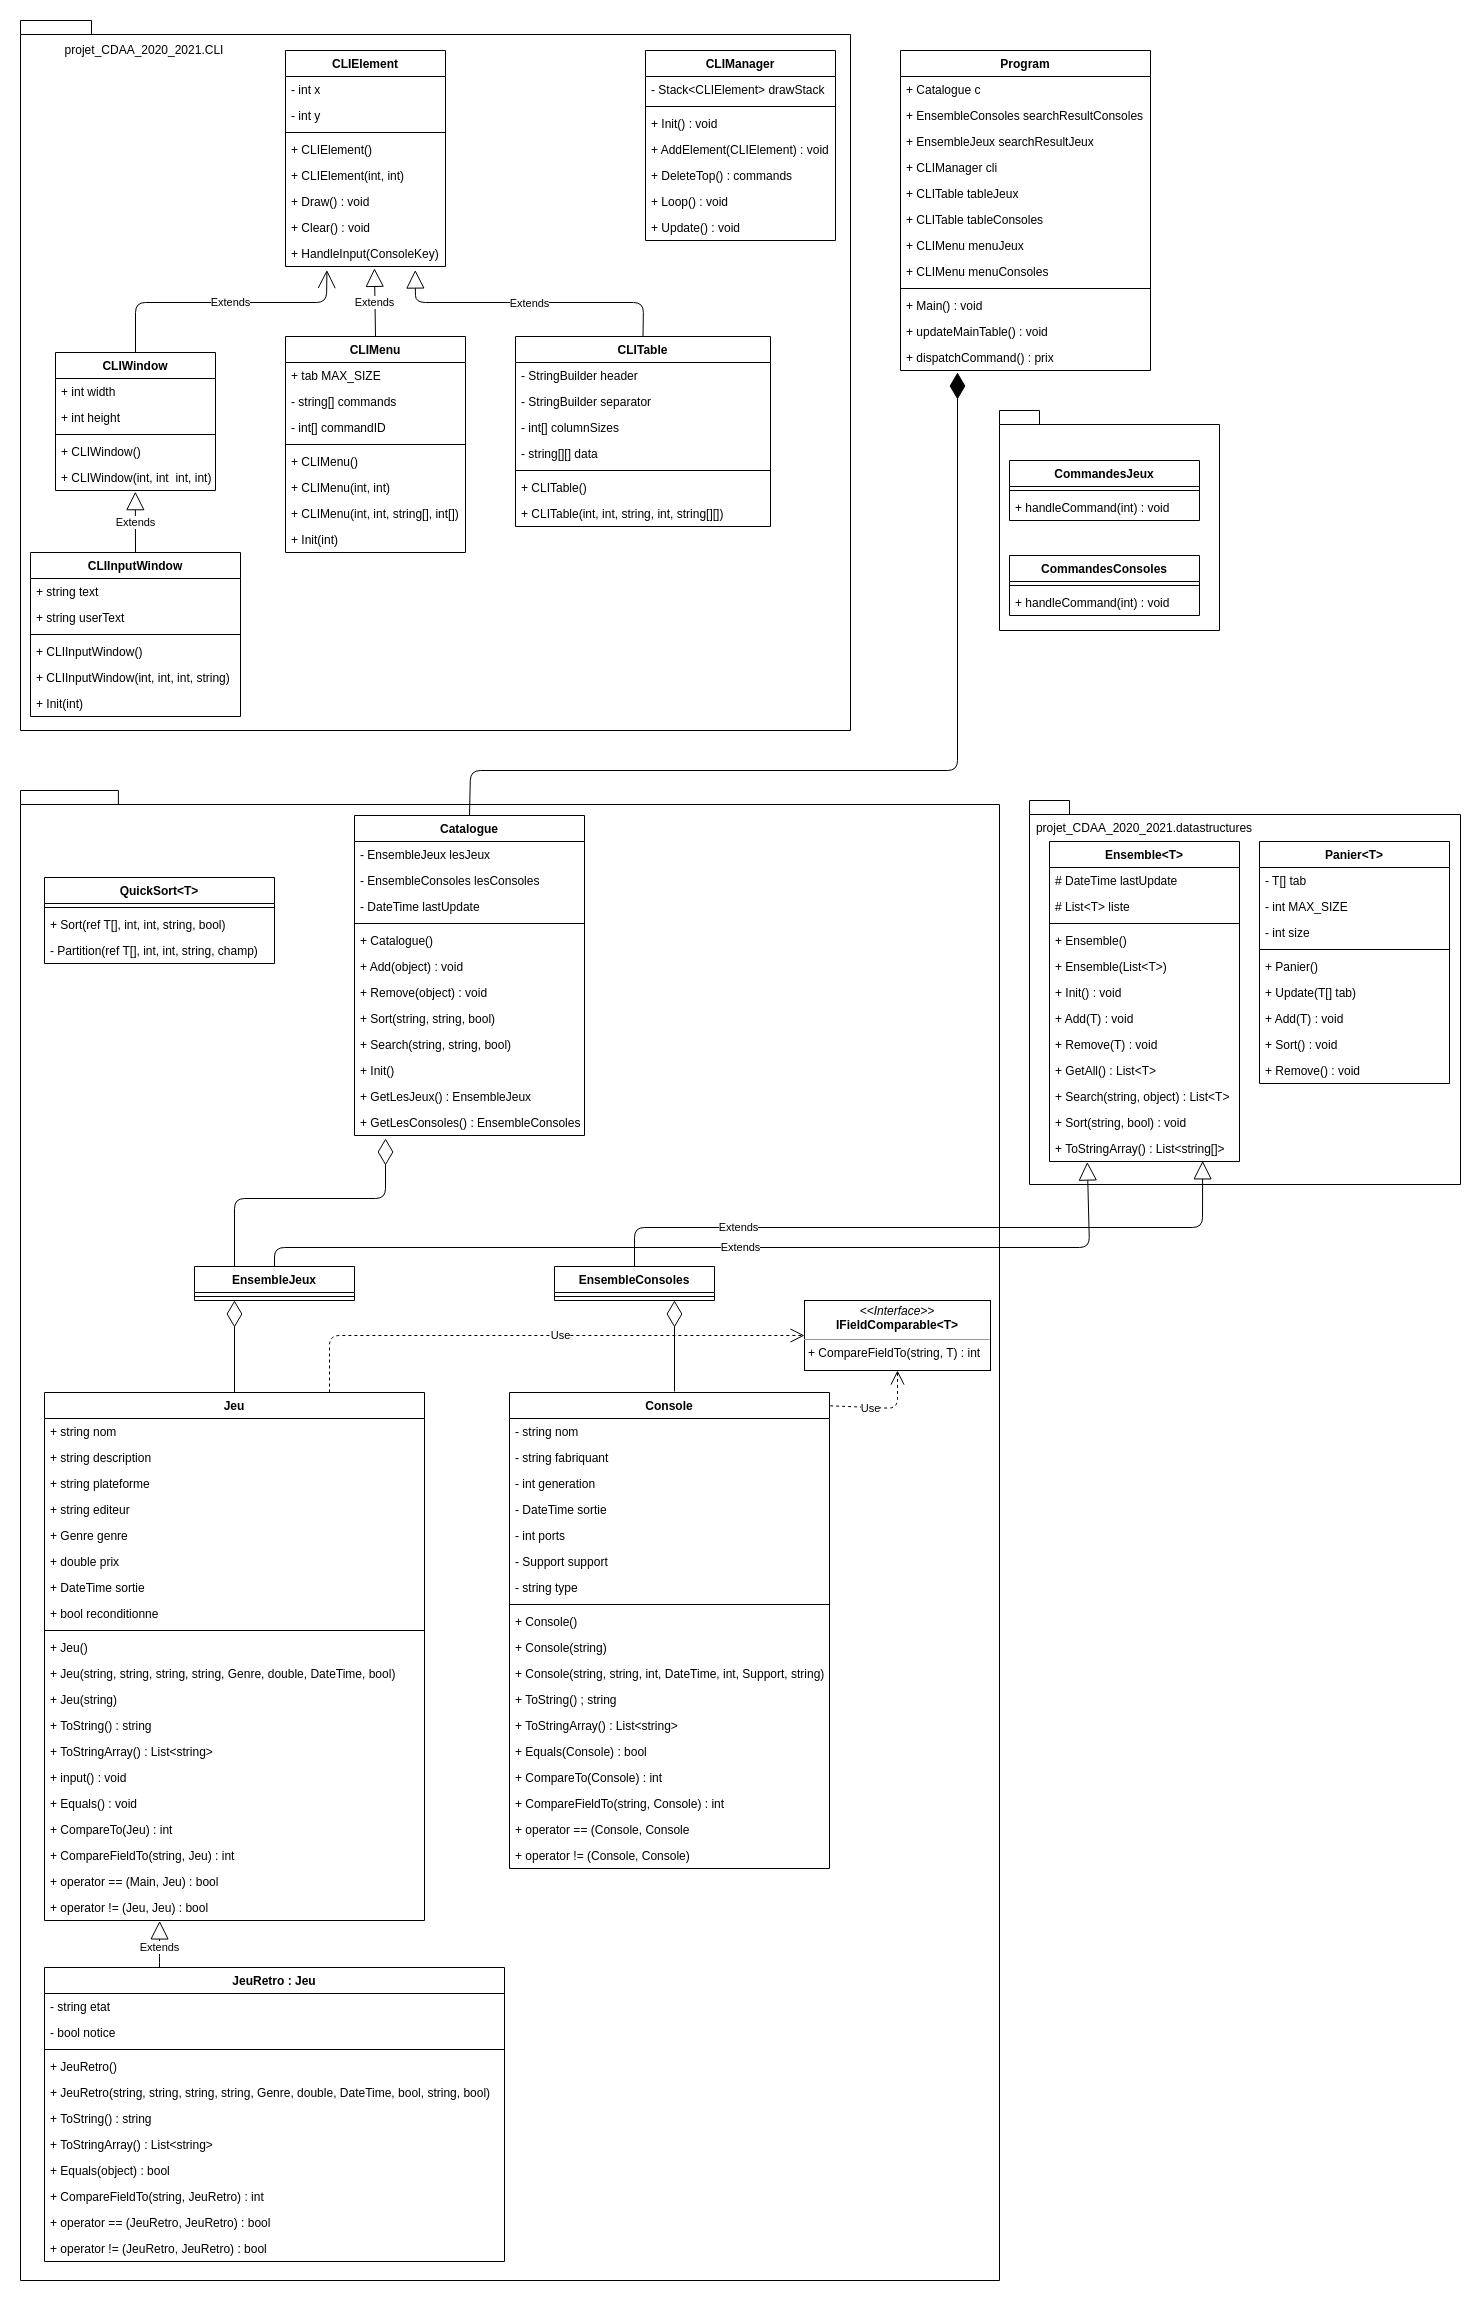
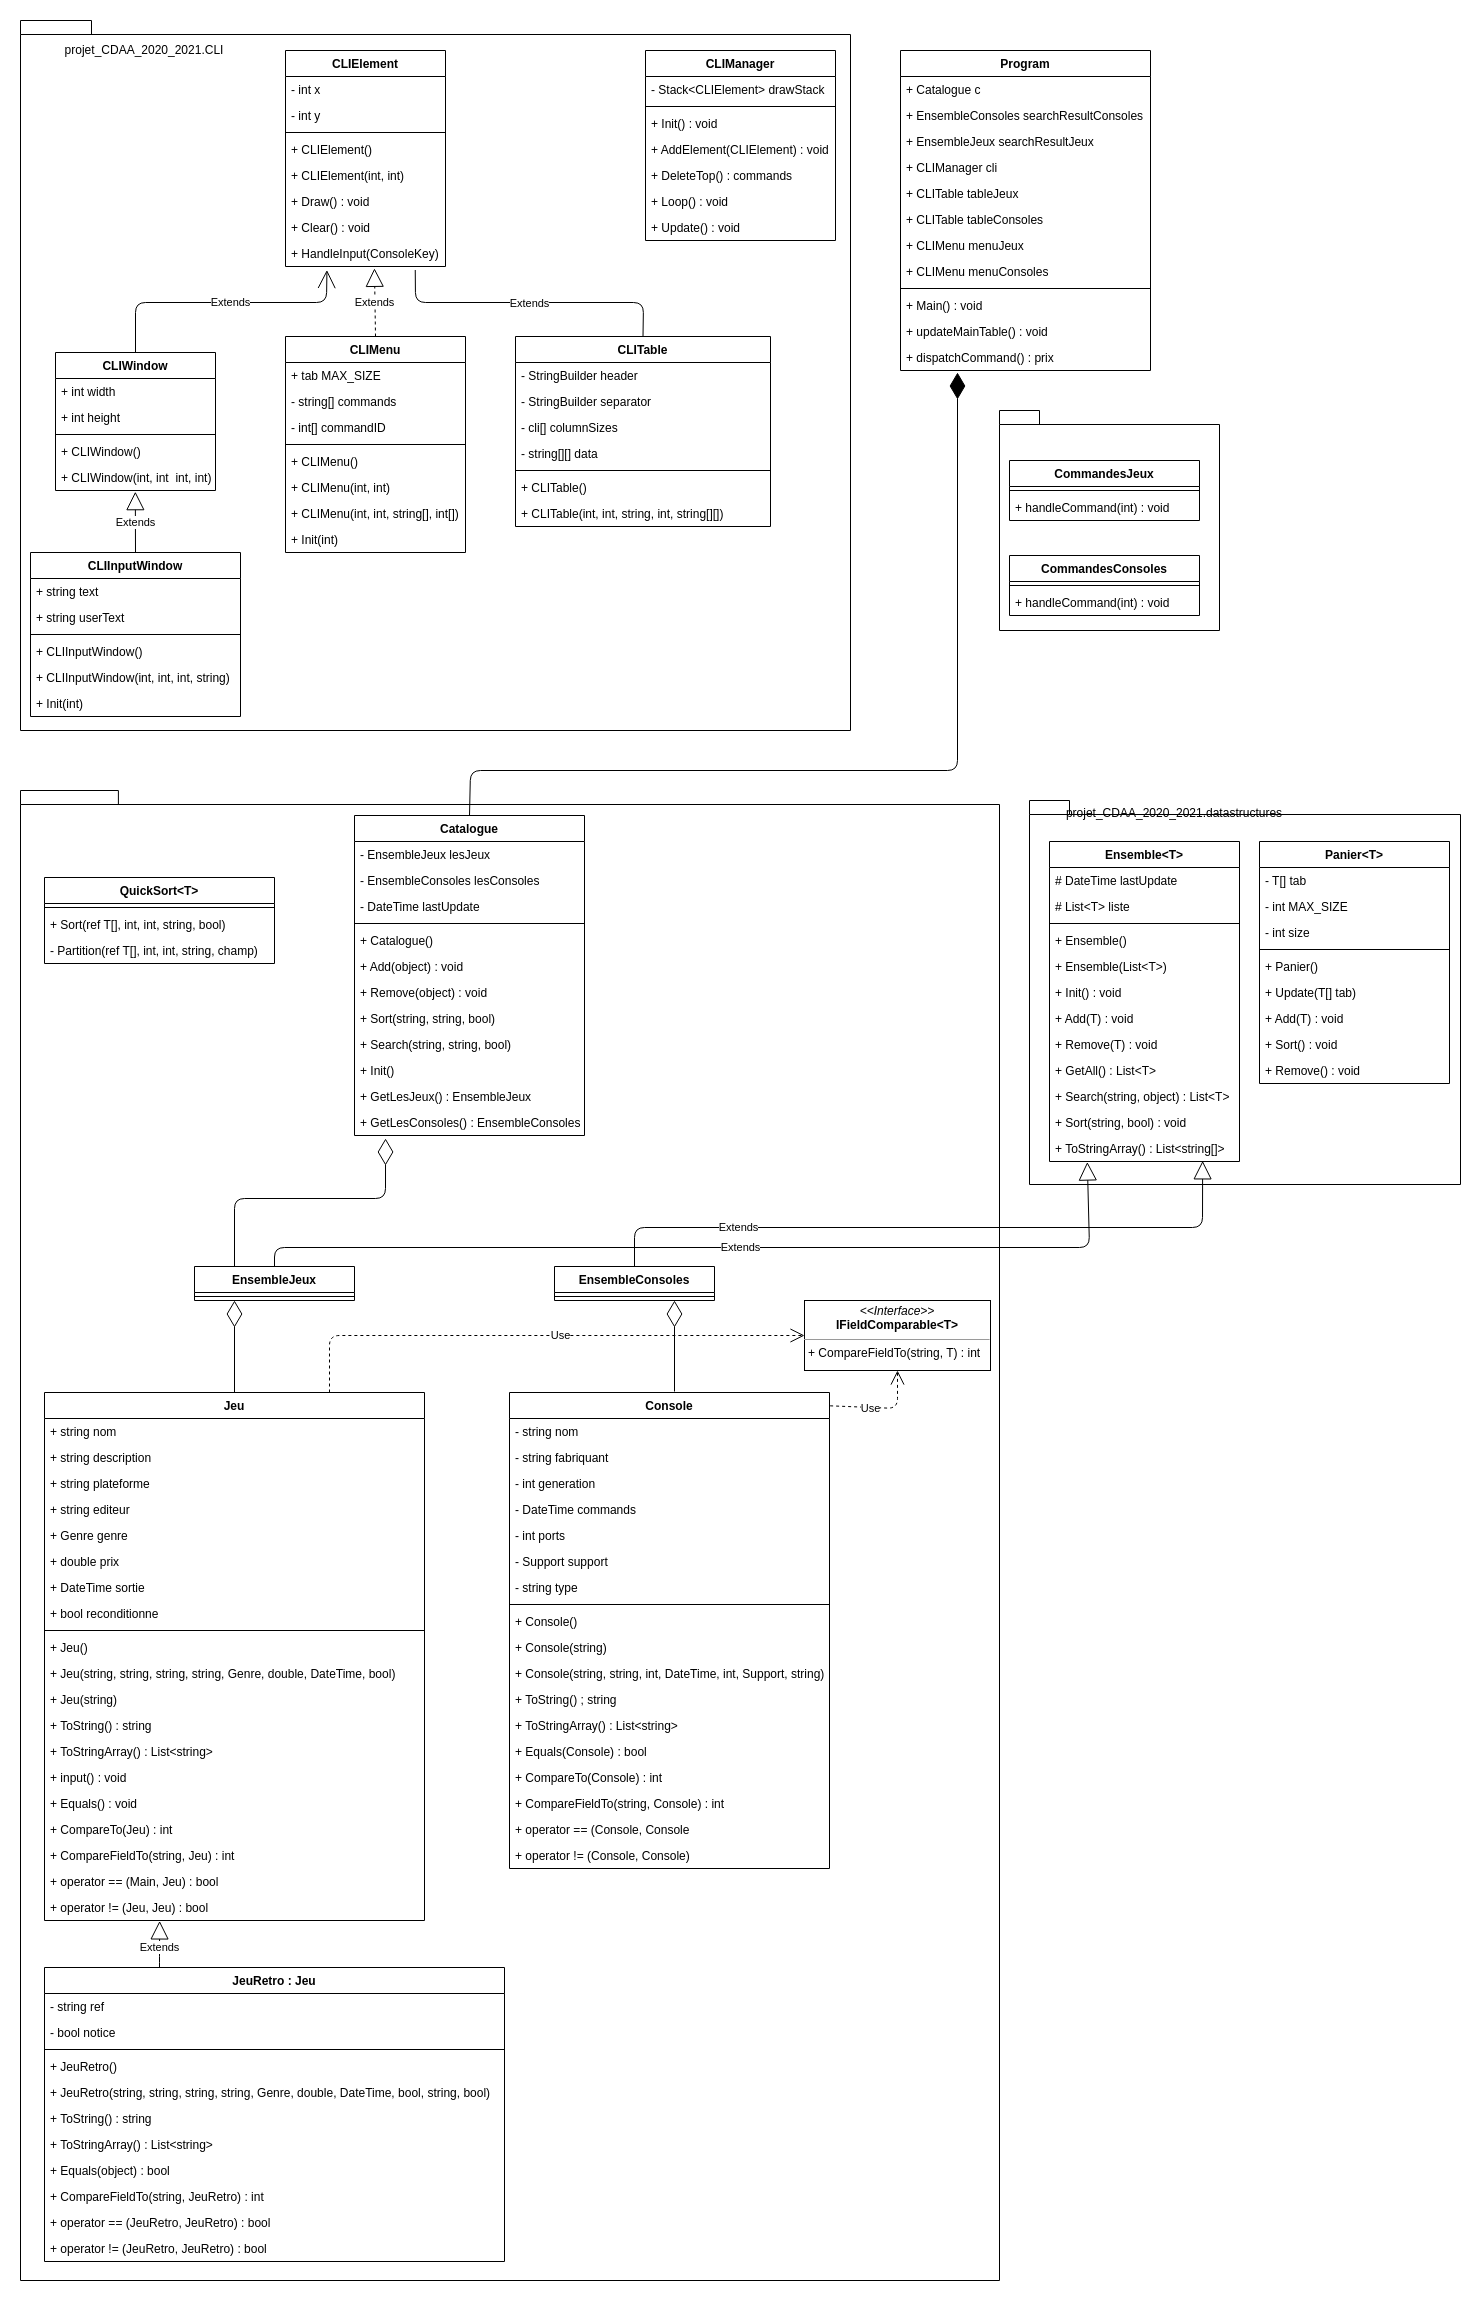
edge "CLITable" -> "+ HandleInput(ConsoleKey)": arrowhead block -> none
edge "CLIMenu" -> "+ HandleInput(ConsoleKey)": style solid -> dashed
node "- int[] columnSizes": label "- int[] columnSizes" -> "- cli[] columnSizes"
node "projet_CDAA_2020_2021.datastructures": moved (1145, 829) -> (1175, 814)
node "- DateTime sortie": label "- DateTime sortie" -> "- DateTime commands"
node "- string etat": label "- string etat" -> "- string ref"
